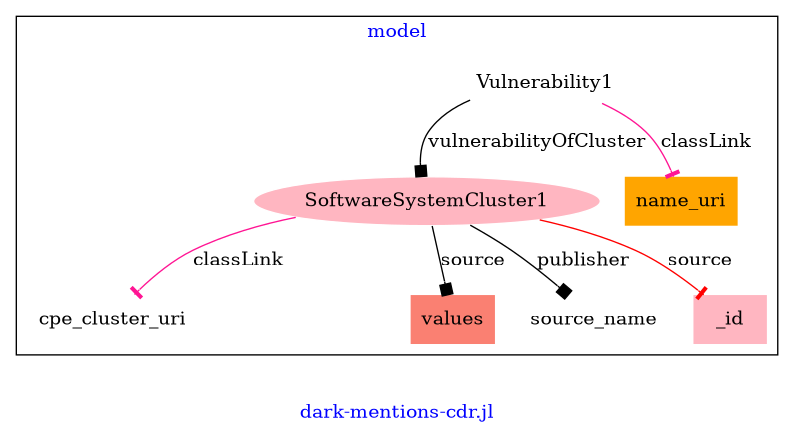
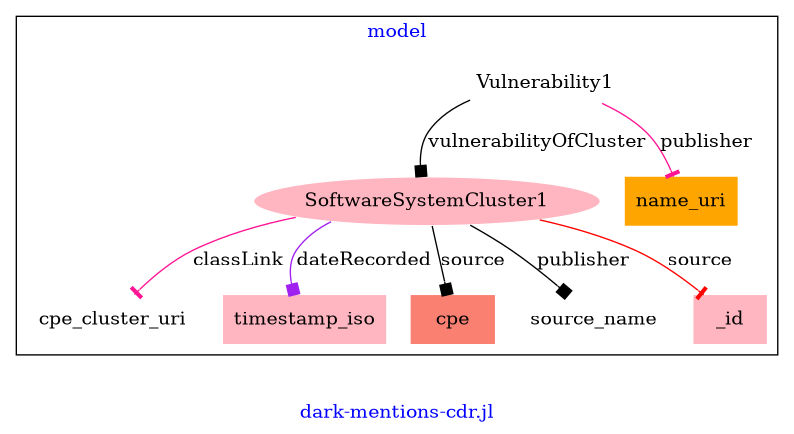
edge "Vulnerability1" -> "name_uri": label "classLink" -> "publisher"
node "timestamp_iso": added
node "values": label "values" -> "cpe"
